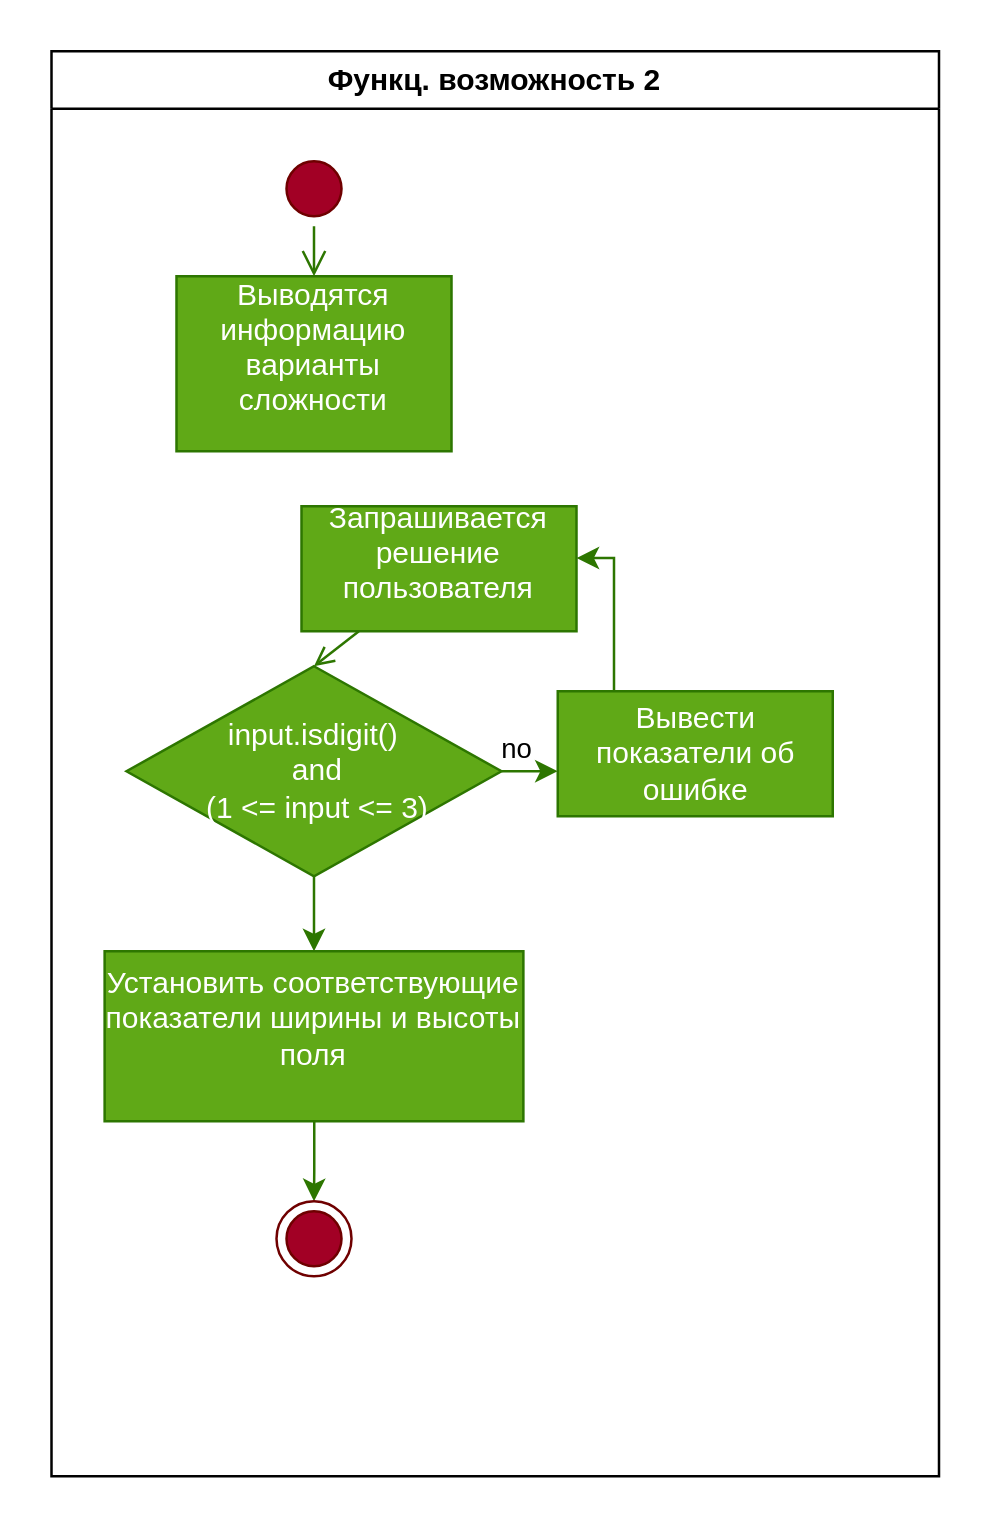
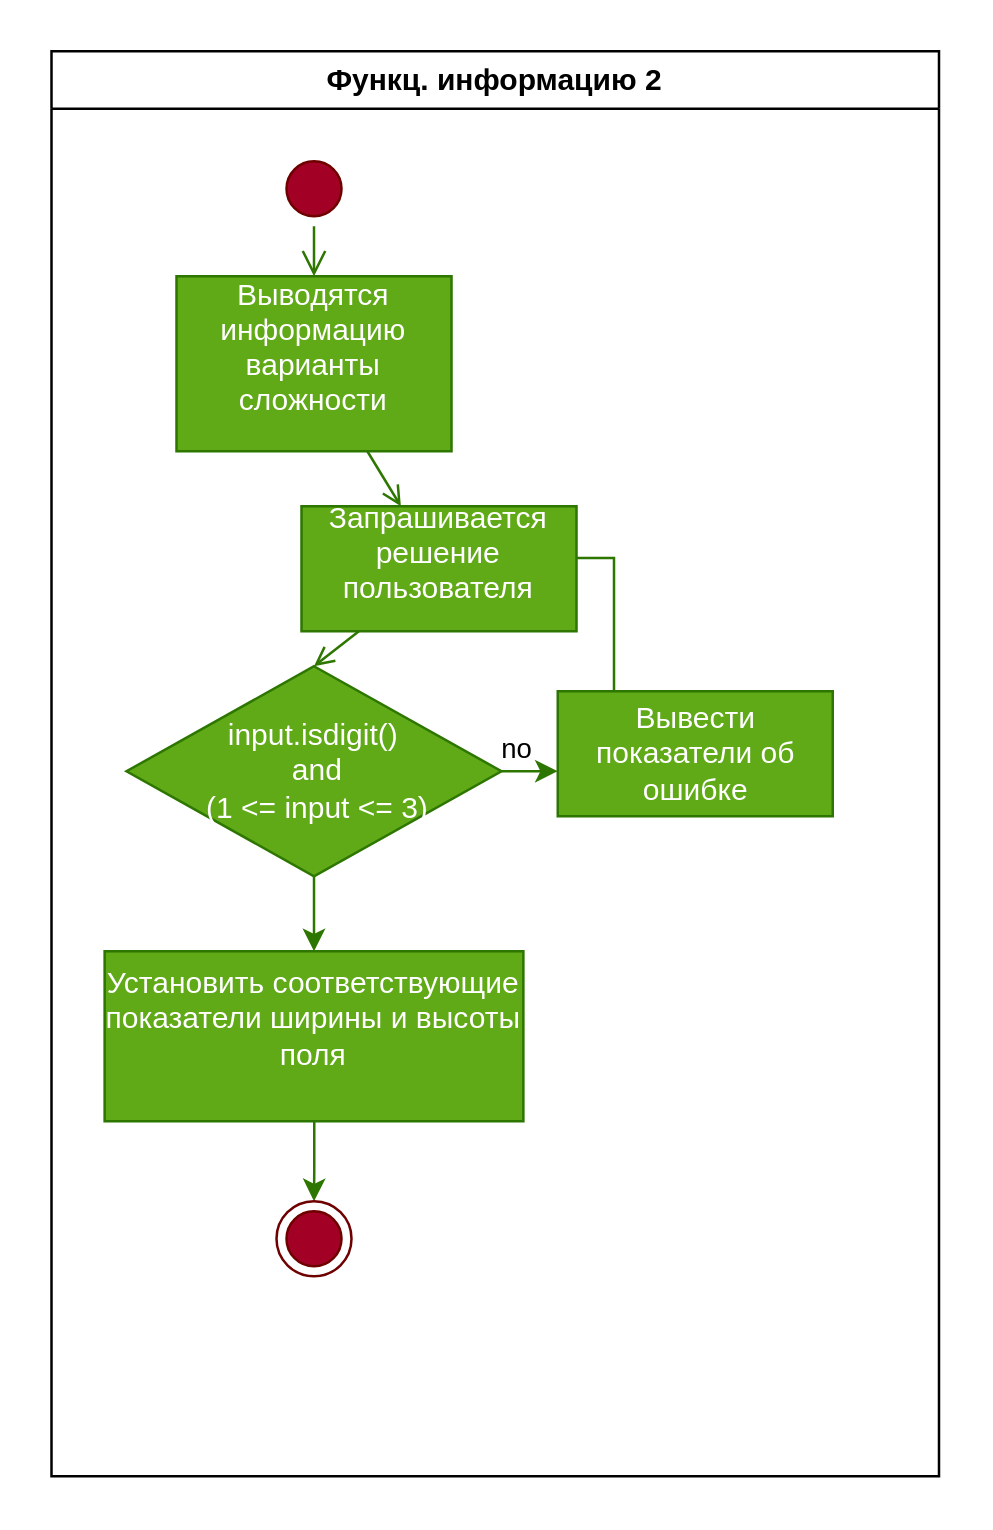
node "Функц. возможность 2": label "Функц. возможность 2" -> "Функц. информацию 2"
edge "Выводятся информацию варианты сложности" -> "Запрашивается решение пользователя": added
edge "Вывести показатели об ошибке" -> "Запрашивается решение пользователя": arrowhead classic -> none
